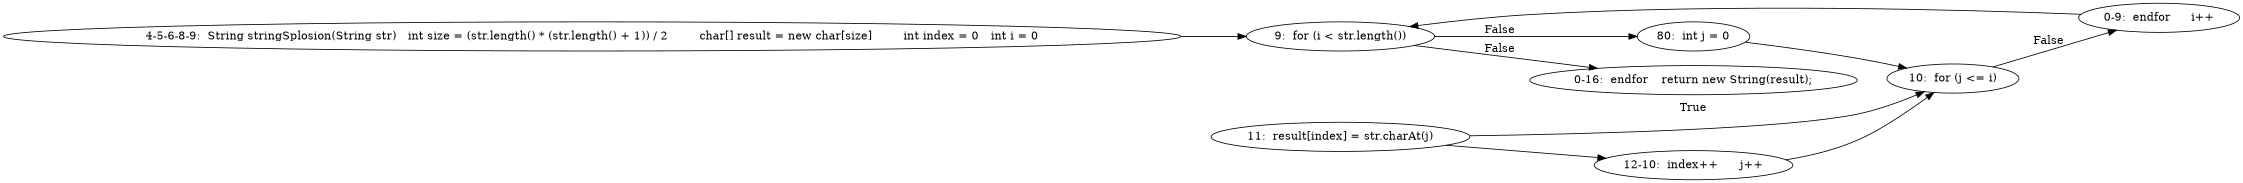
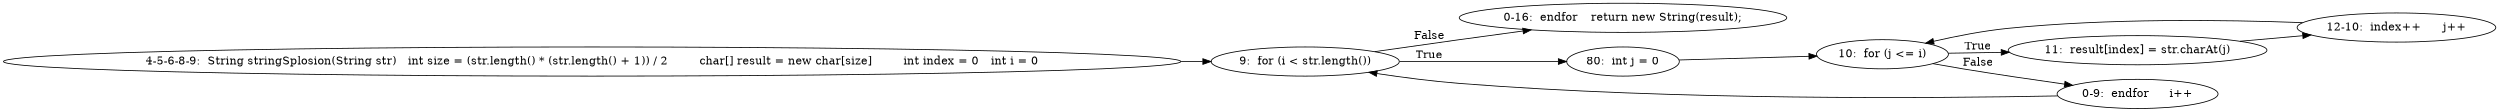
edge "9:  for (i < str.length())" -> "80:  int j = 0": label "False" -> "True"
edge "11:  result[index] = str.charAt(j)" -> "10:  for (j <= i)": reversed
